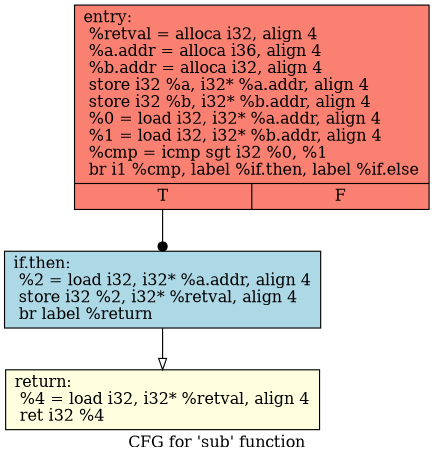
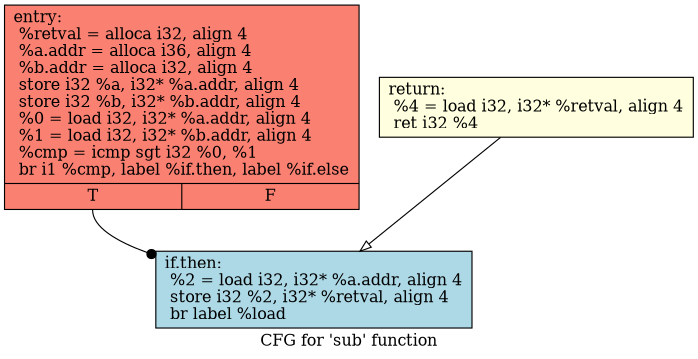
node "if.then:": text "br label %return" -> "br label %load"
edge "if.then:" -> "return:": reversed
